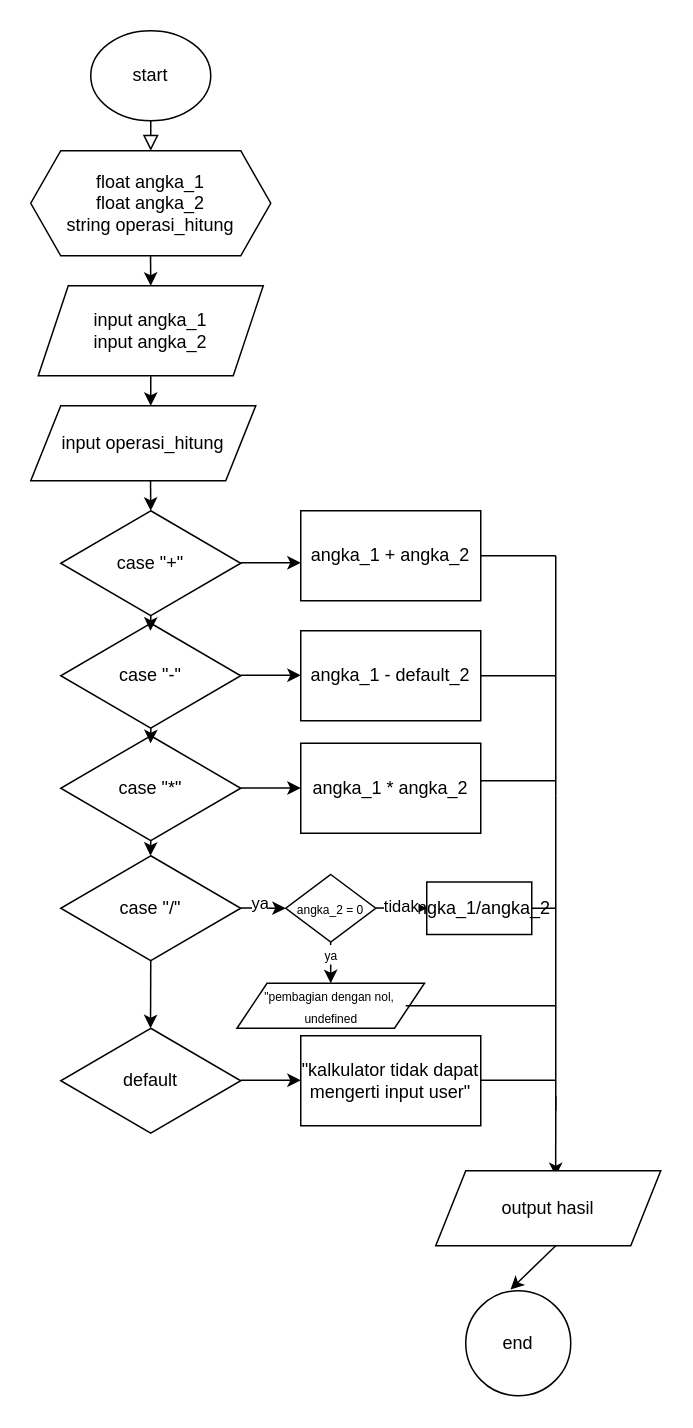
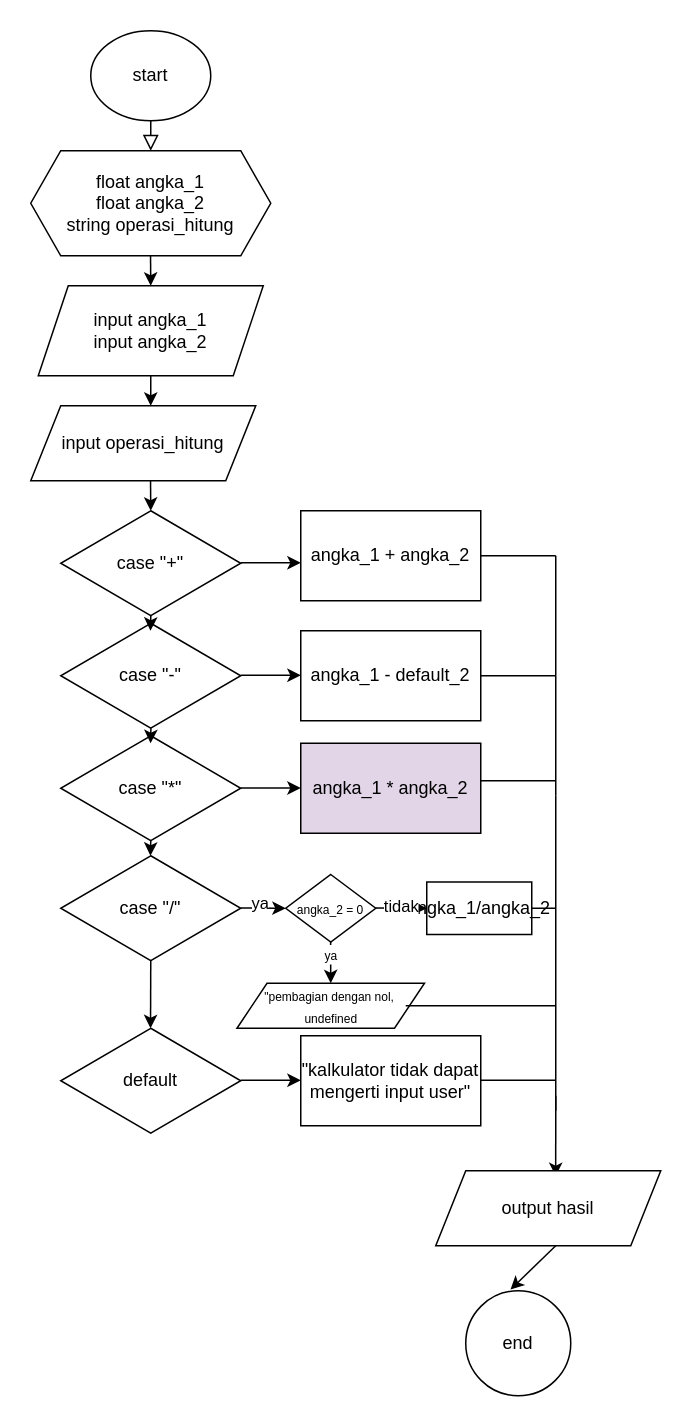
node "angka_1 * angka_2": fillcolor #ffffff -> #e1d5e7
